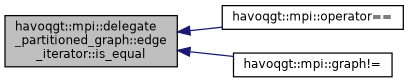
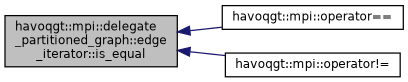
node "havoqgt::mpi::graph!=": label "havoqgt::mpi::graph!=" -> "havoqgt::mpi::operator!="
